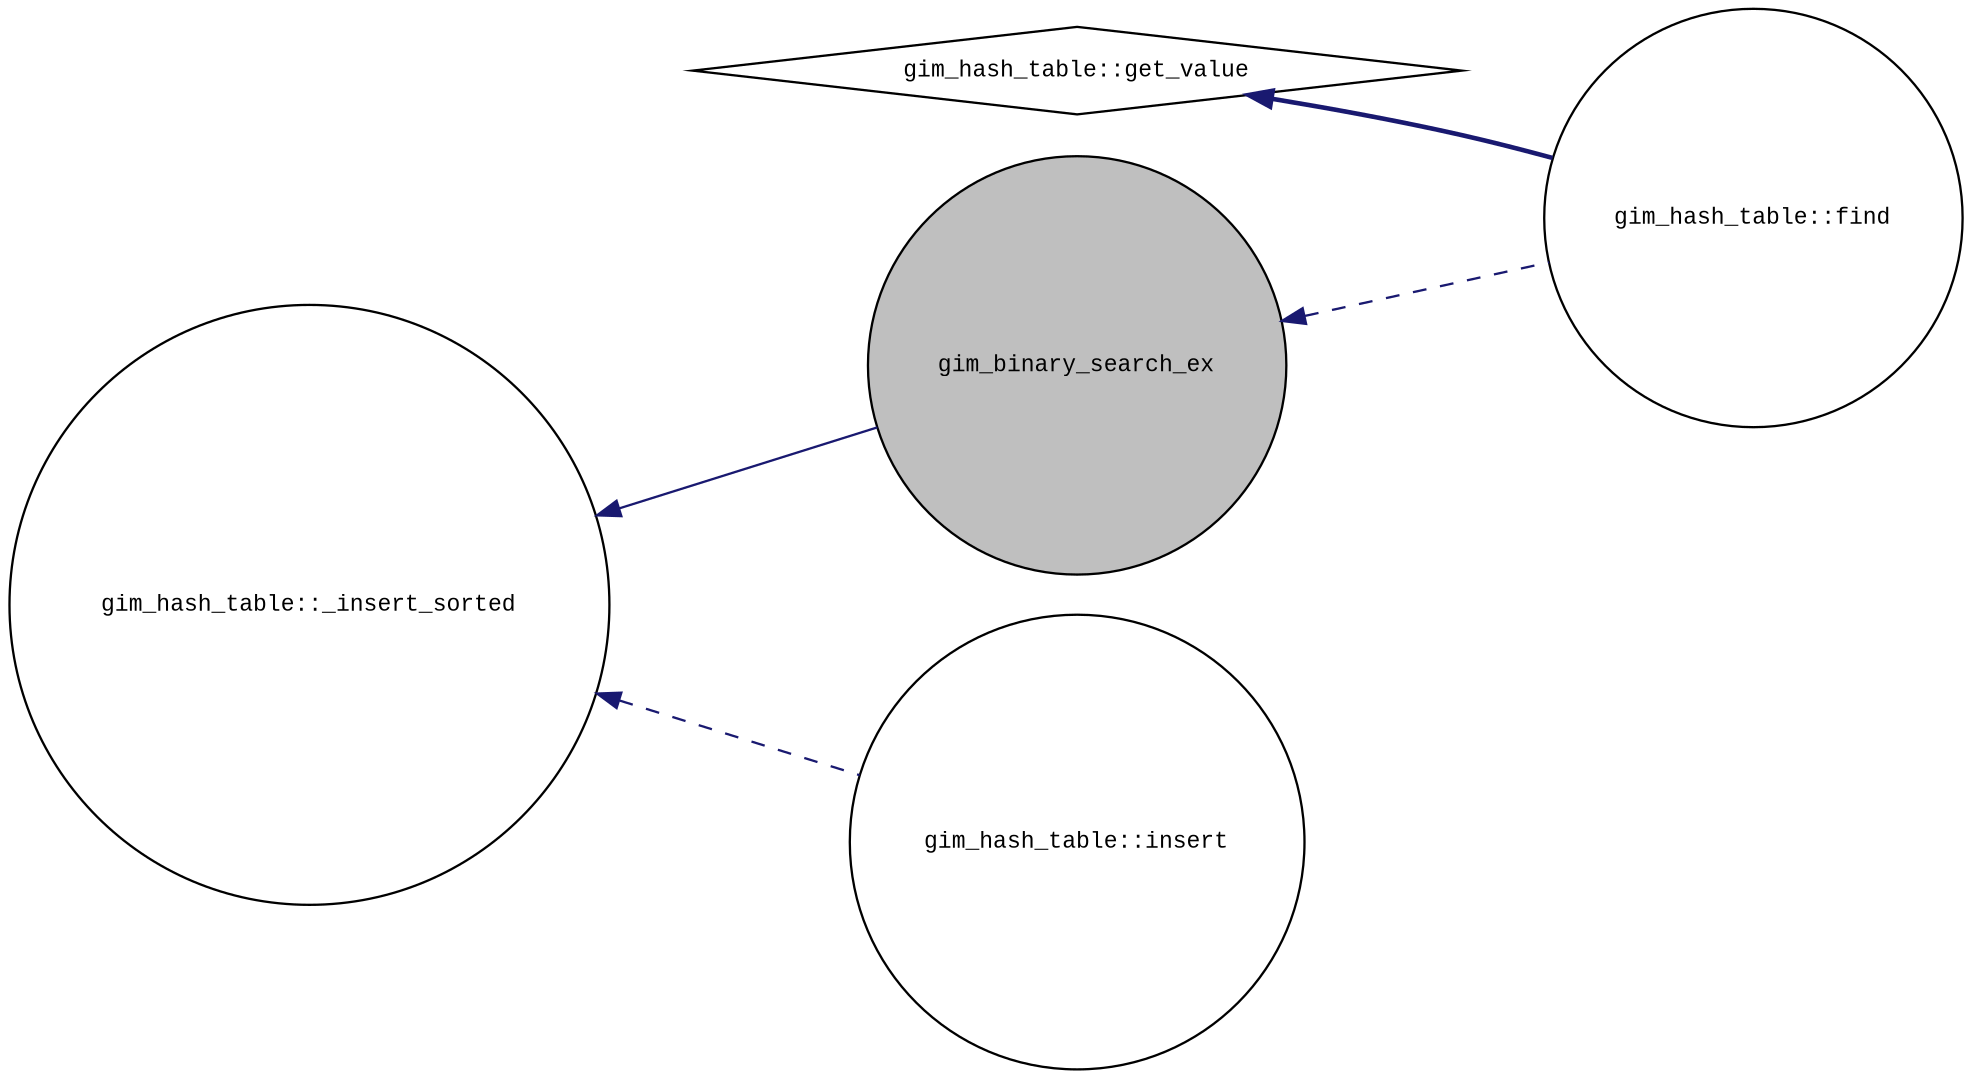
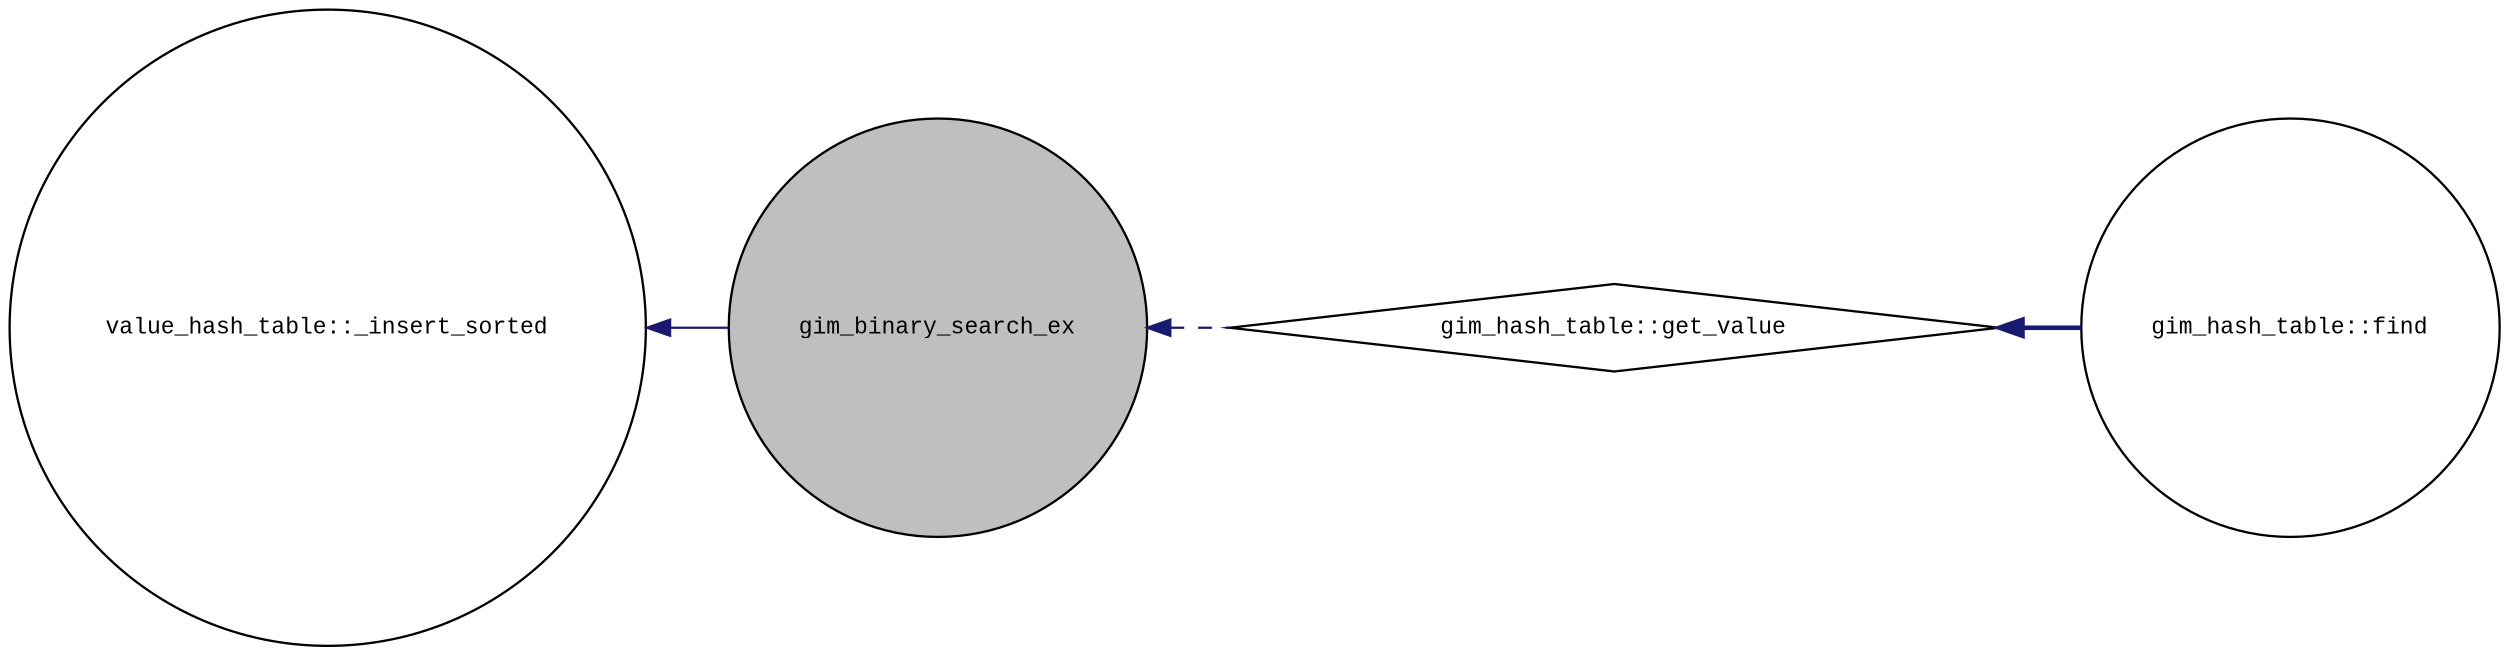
edge "gim_hash_table::find" -> "gim_binary_search_ex": now "gim_hash_table::get_value" -> "gim_binary_search_ex"
node "gim_hash_table::_insert_sorted": label "gim_hash_table::_insert_sorted" -> "value_hash_table::_insert_sorted"
node "gim_hash_table::insert": removed
